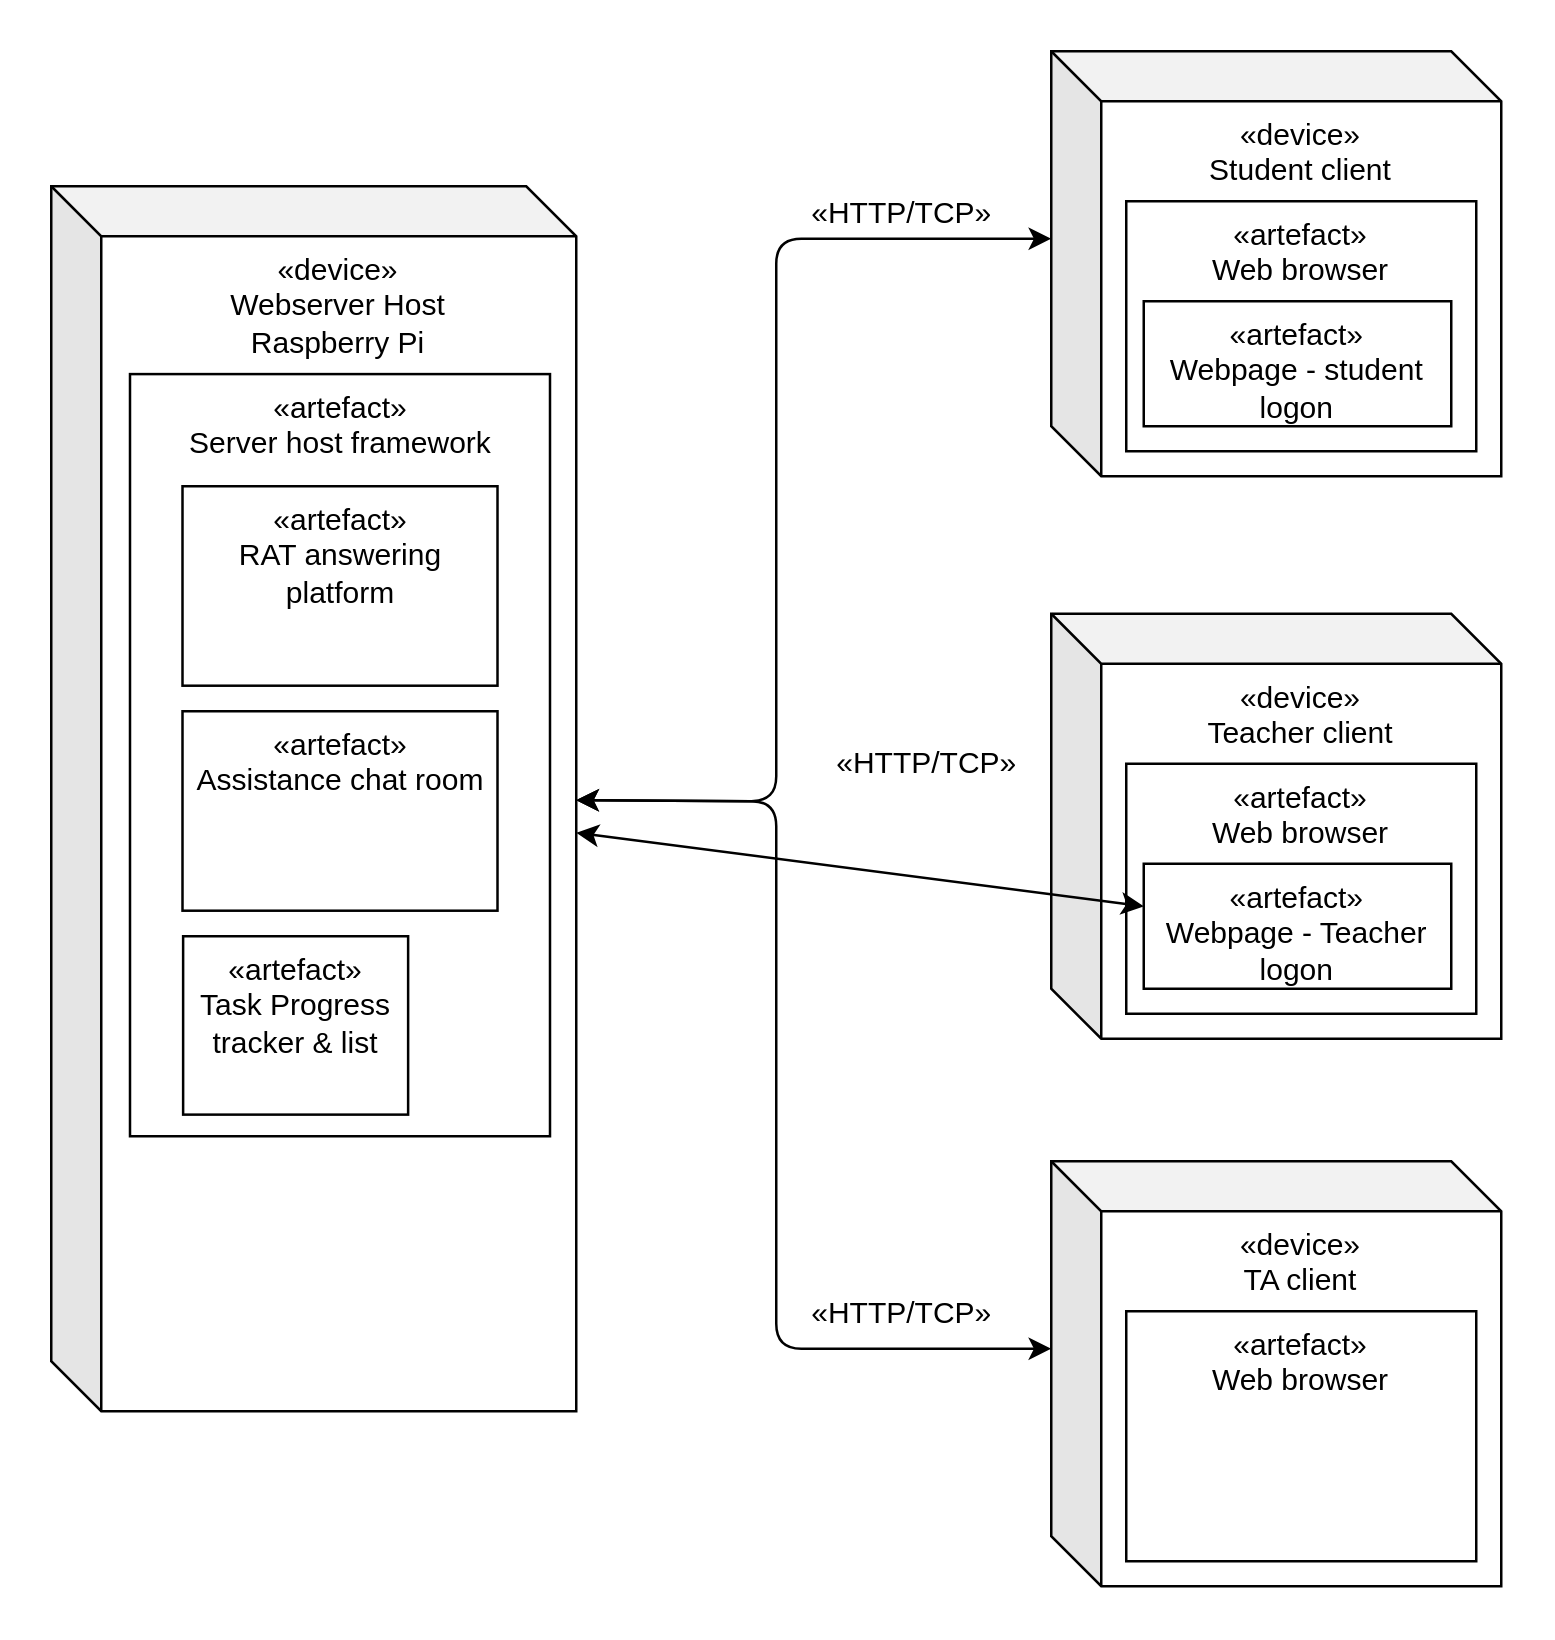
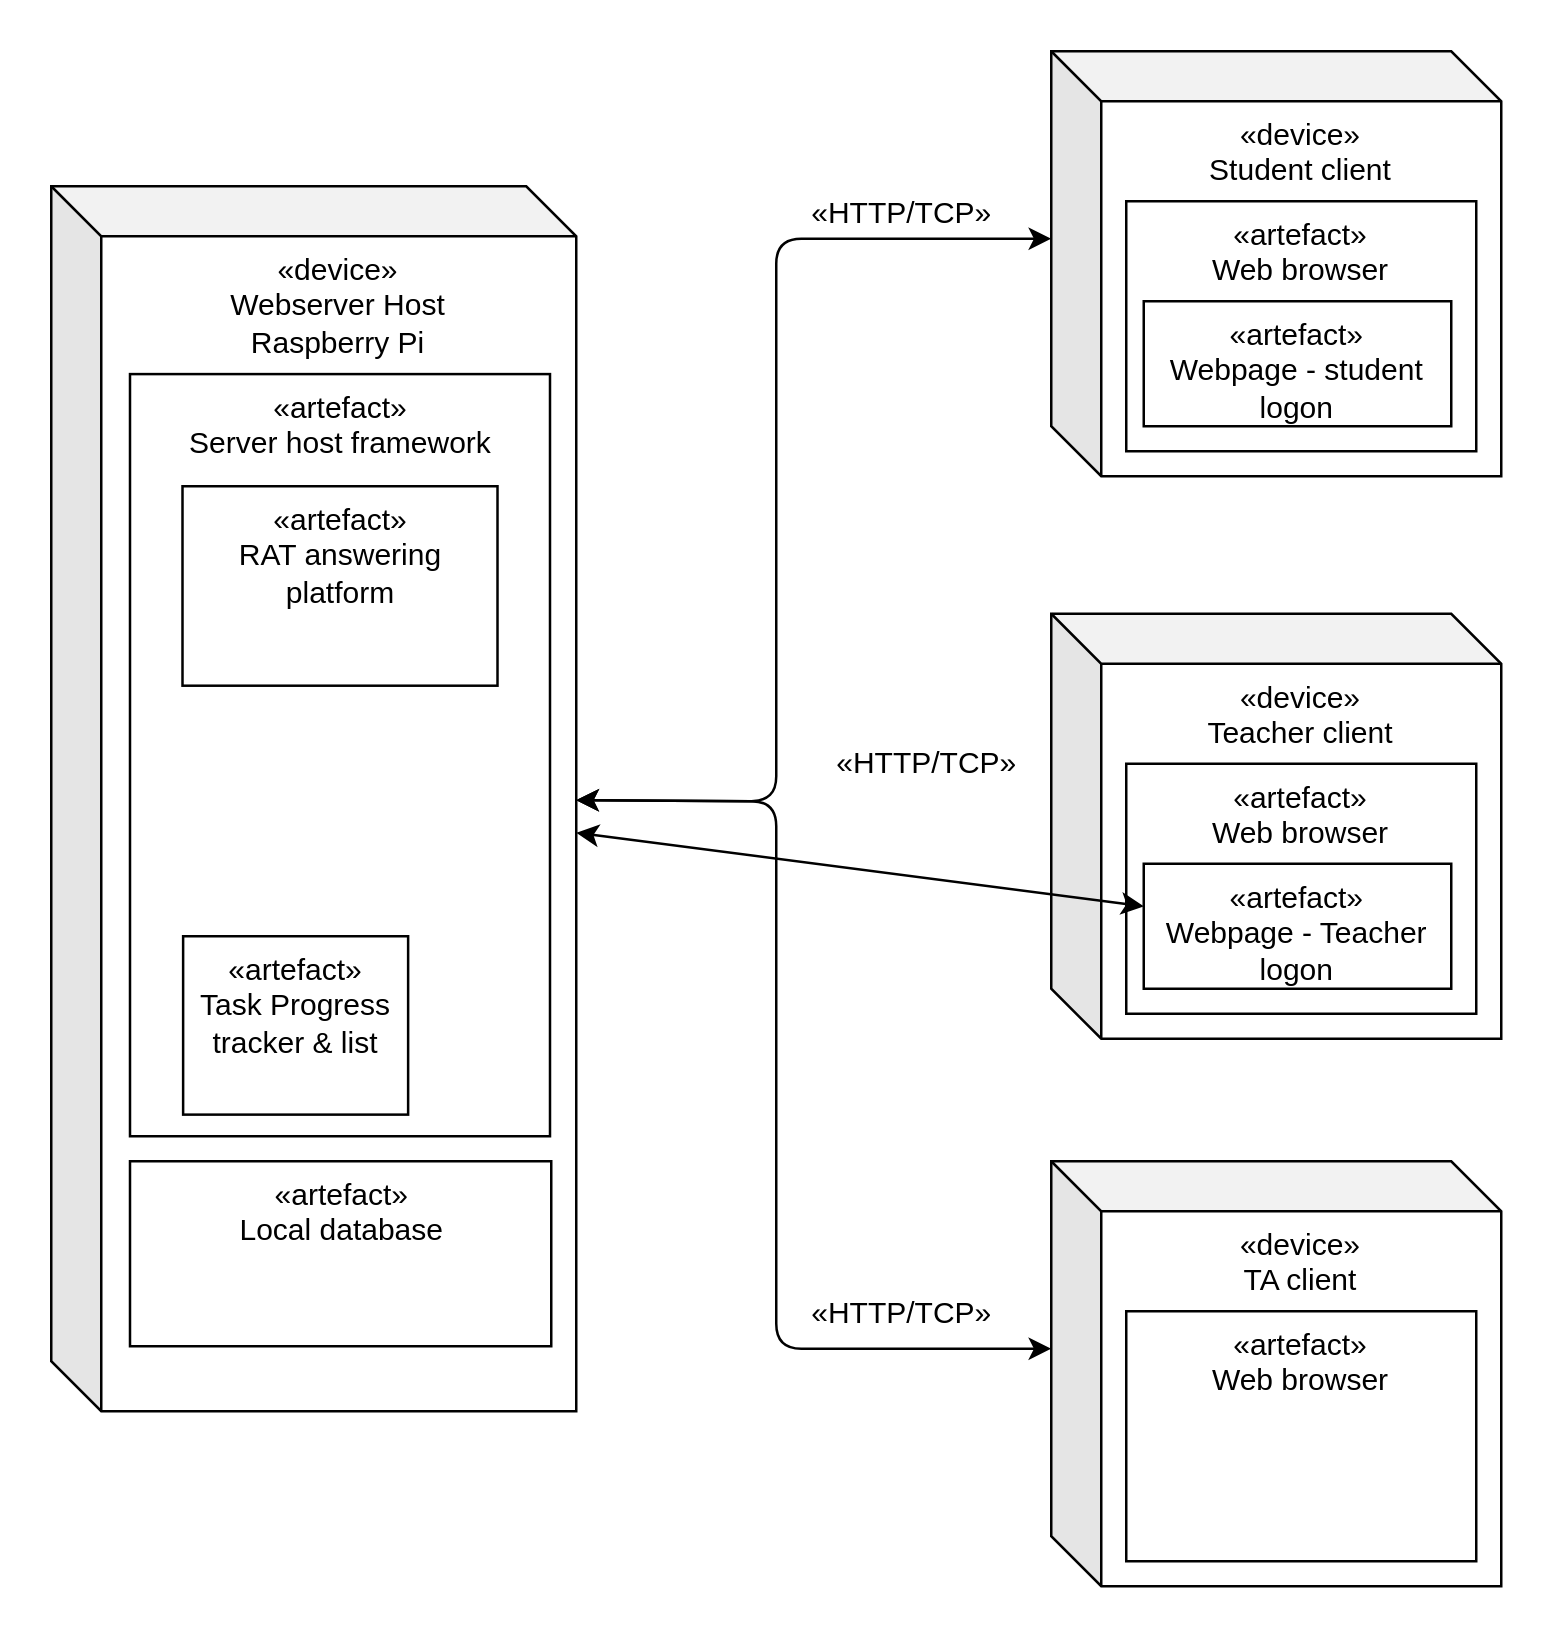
node "«artefact» Assistance chat room": removed
node "«artefact» Local database": added
